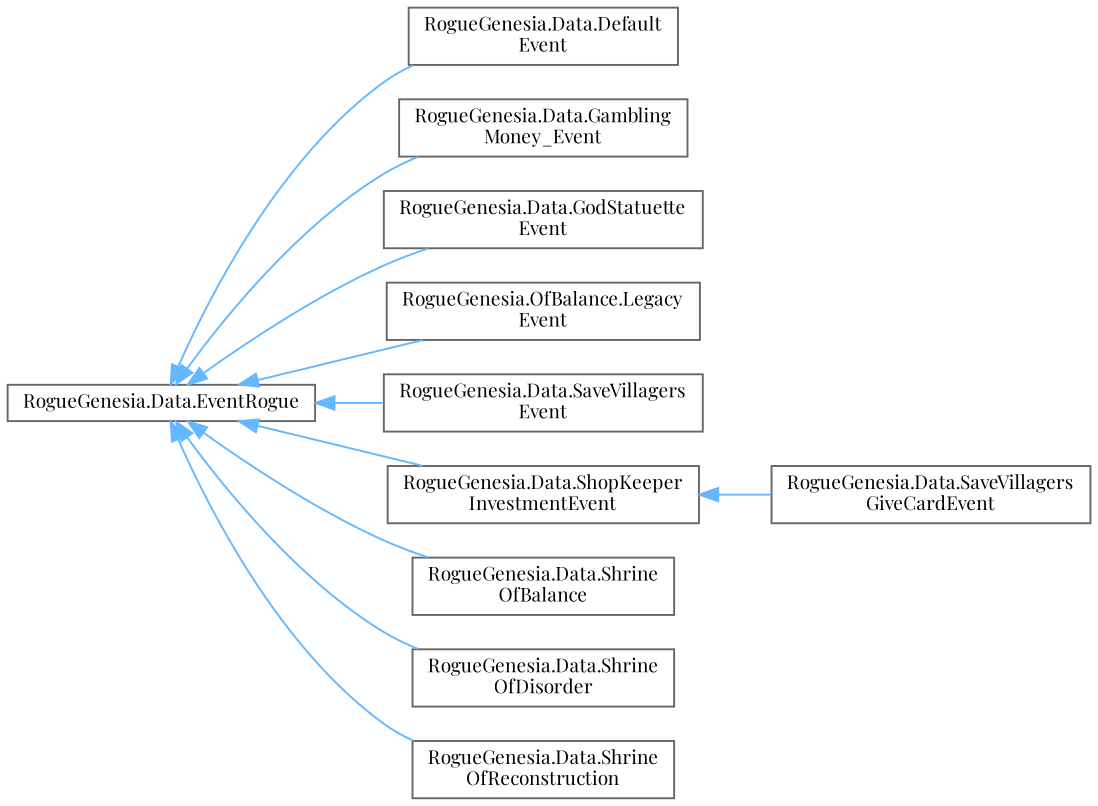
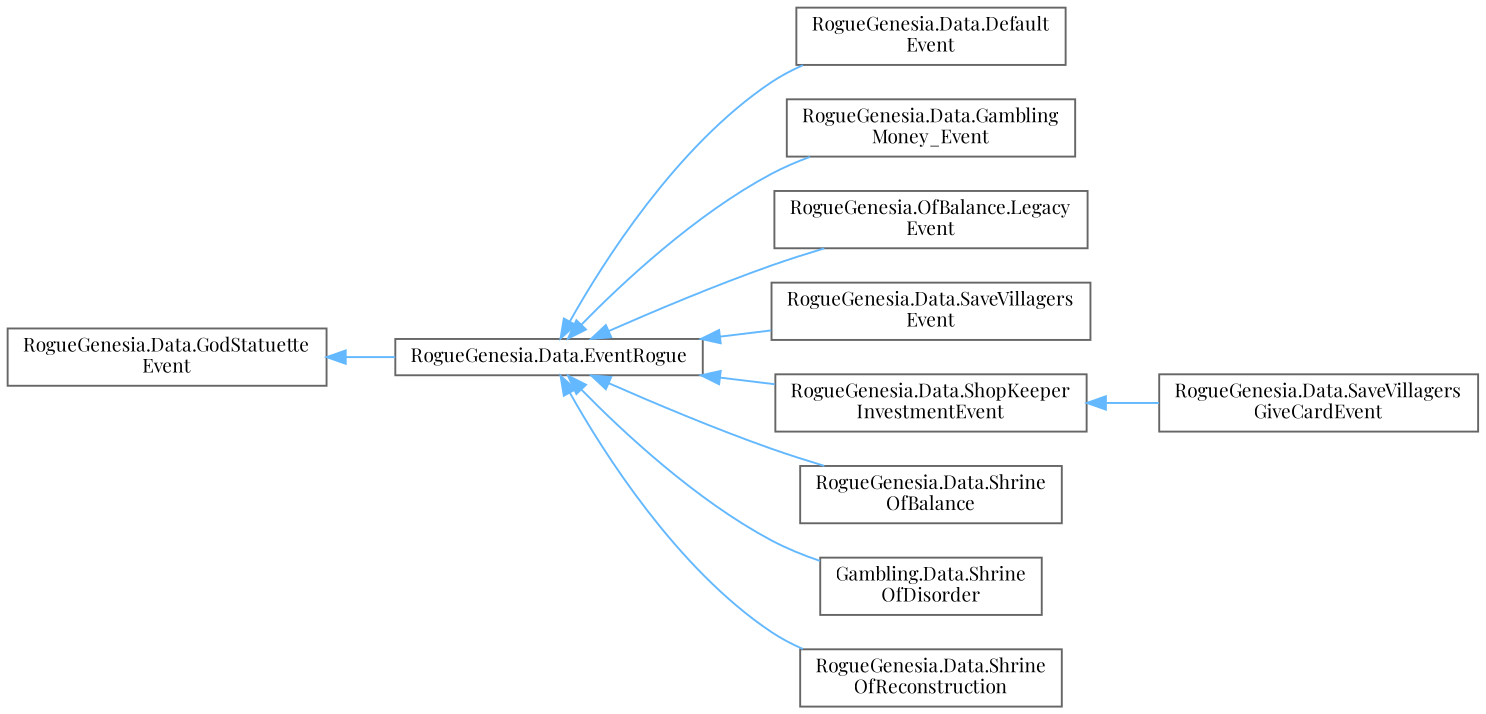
edge "RogueGenesia.Data.GodStatuette Event" -> "RogueGenesia.Data.EventRogue": reversed
node "RogueGenesia.Data.Shrine OfDisorder": label "RogueGenesia.Data.Shrine OfDisorder" -> "Gambling.Data.Shrine OfDisorder"
